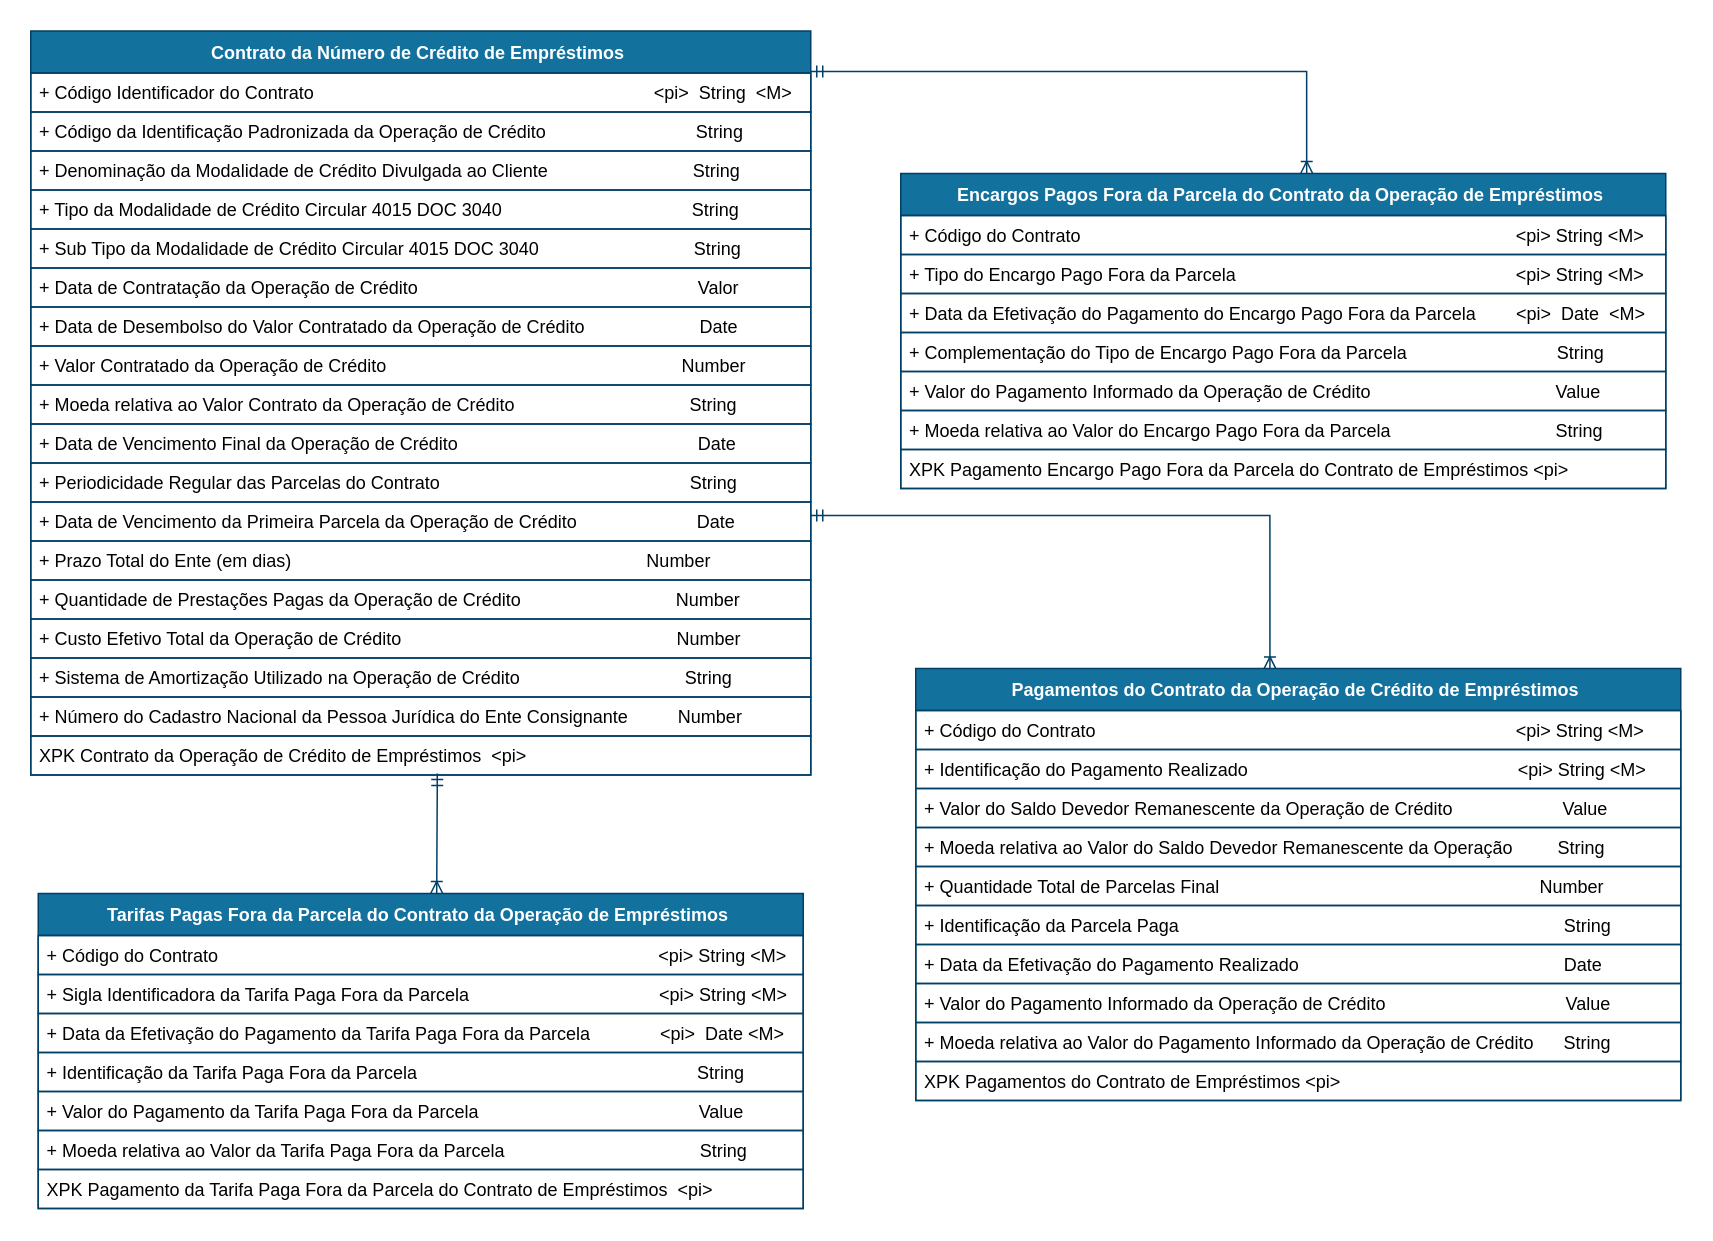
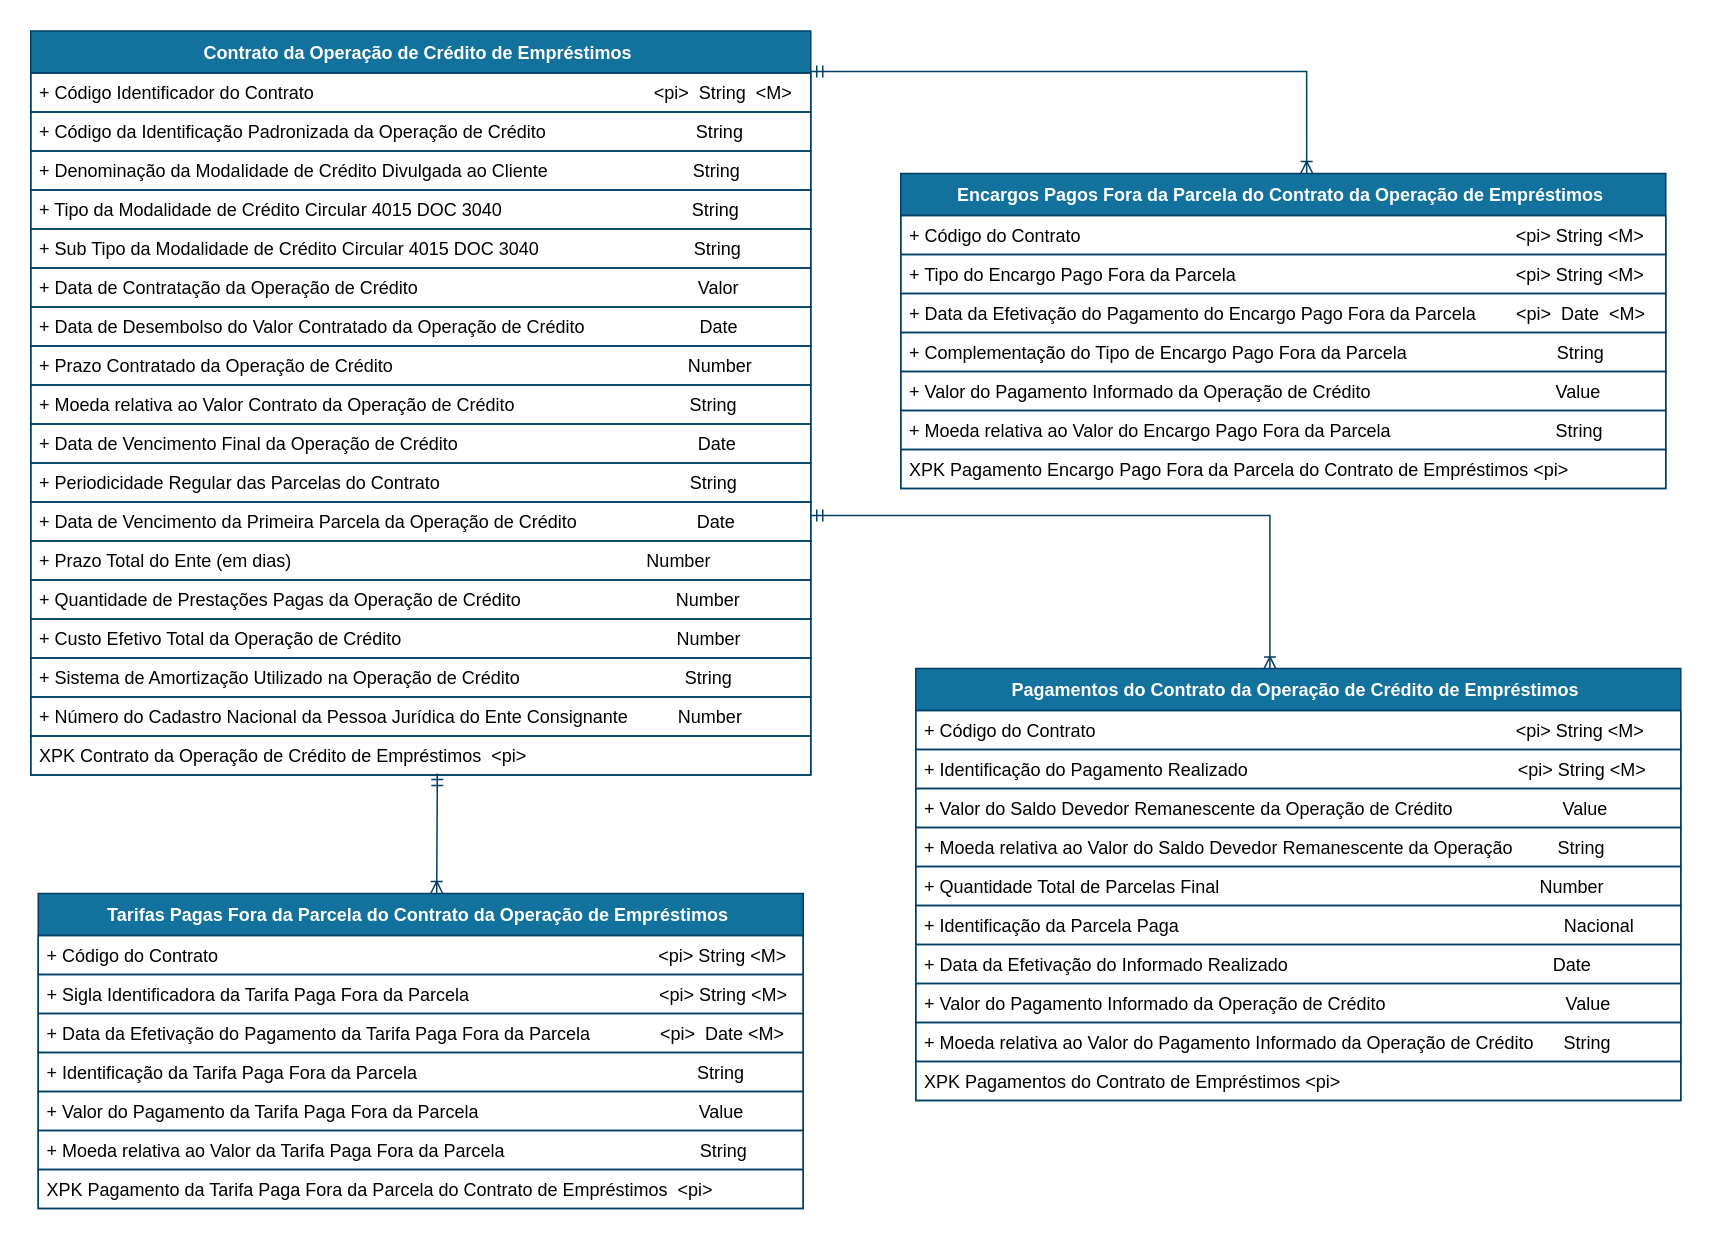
node "Contrato da Número de Crédito de Empréstimos": label "Contrato da Número de Crédito de Empréstimos" -> "Contrato da Operação de Crédito de Empréstimos"
node "+ Valor Contratado da Operação de Crédito Number": label "+ Valor Contratado da Operação de Crédito Number" -> "+ Prazo Contratado da Operação de Crédito Number"
node "+ Identificação da Parcela Paga String": label "+ Identificação da Parcela Paga String" -> "+ Identificação da Parcela Paga Nacional"
node "+ Data da Efetivação do Pagamento Realizado Date": label "+ Data da Efetivação do Pagamento Realizado Date" -> "+ Data da Efetivação do Informado Realizado Date"
